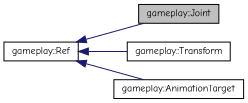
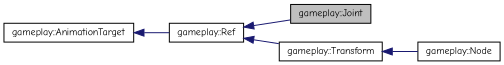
node "gameplay::Node": added
edge "gameplay::AnimationTarget" -> "gameplay::Ref": reversed
